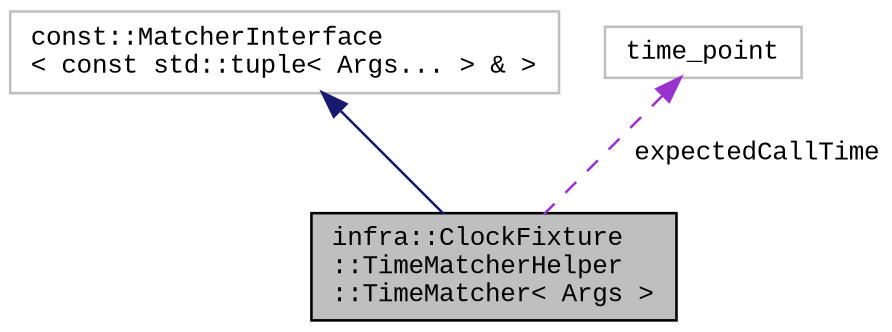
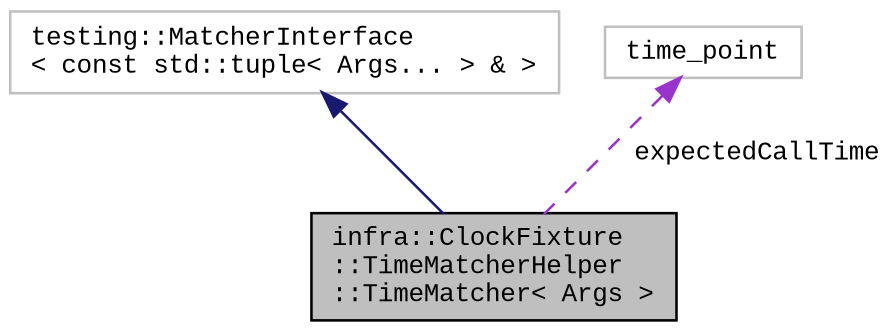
node "const::MatcherInterface < const std::tuple< Args... > & >": label "const::MatcherInterface < const std::tuple< Args... > & >" -> "testing::MatcherInterface < const std::tuple< Args... > & >"
